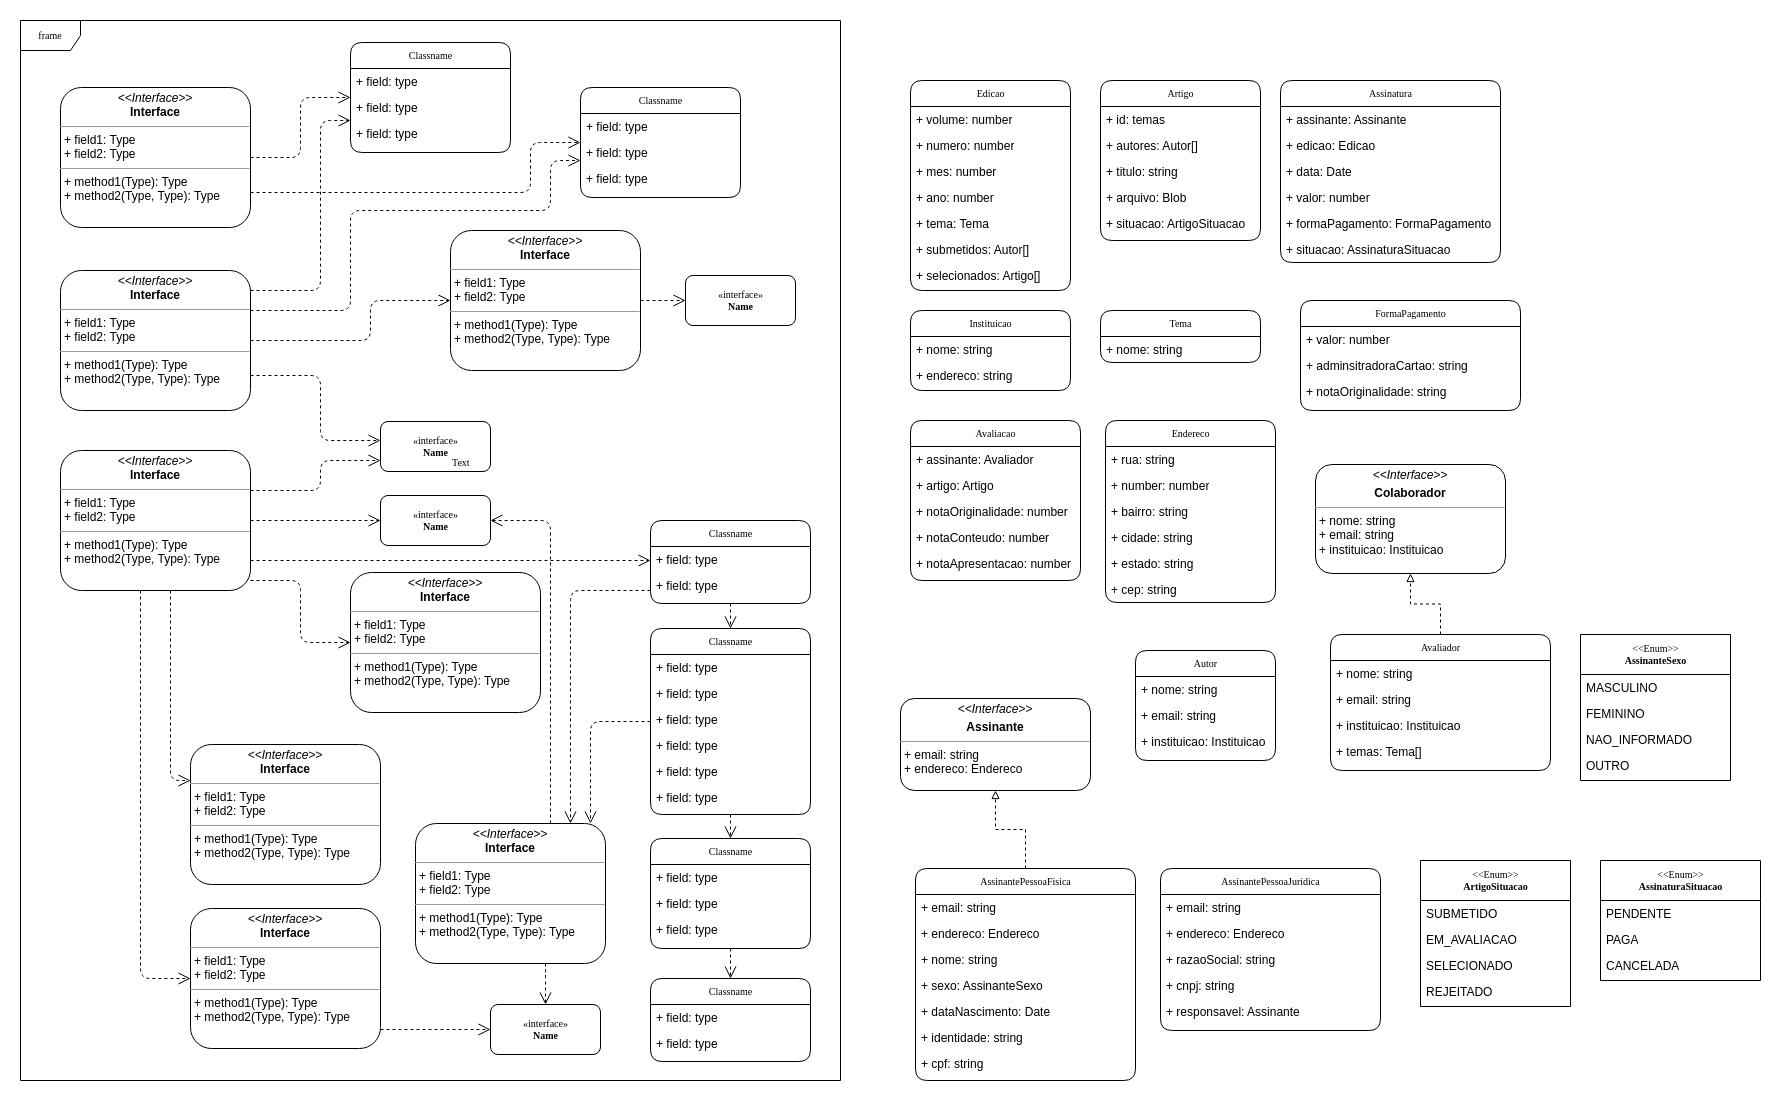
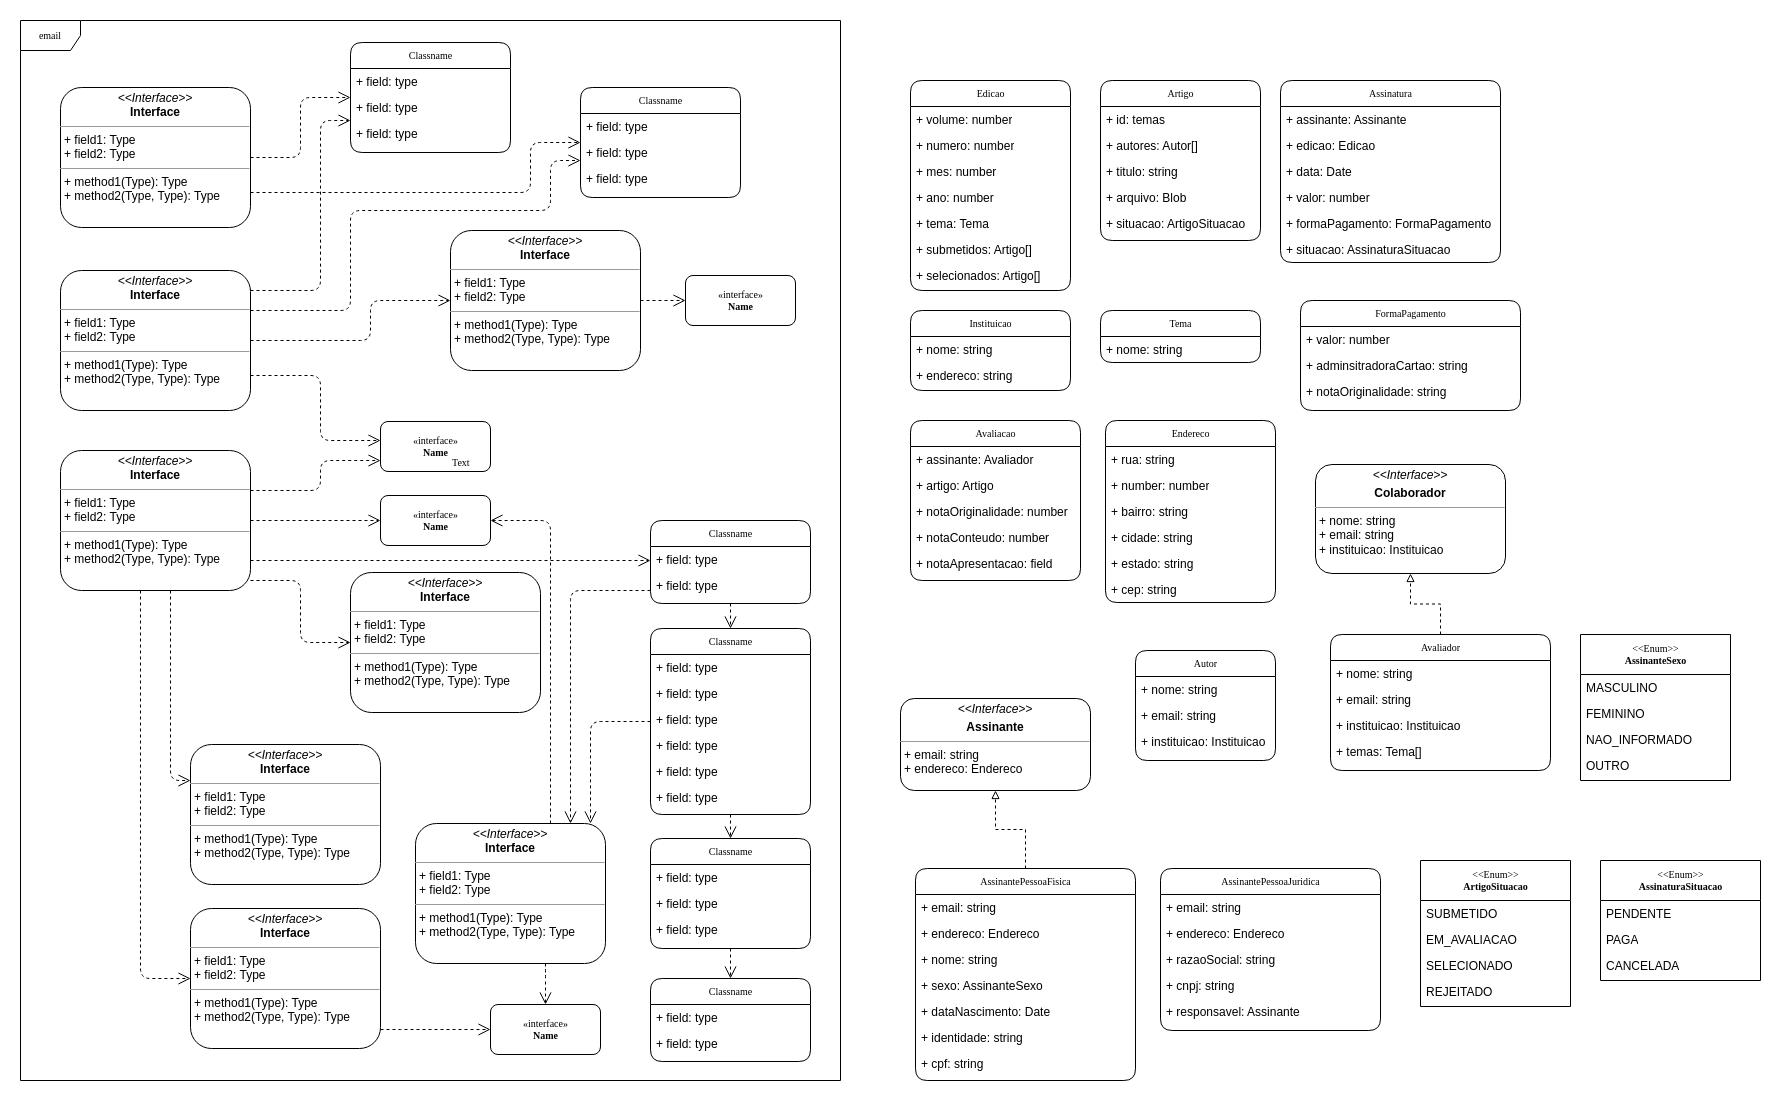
node "frame": label "frame" -> "email"
node "+ submetidos: Autor[]": label "+ submetidos: Autor[]" -> "+ submetidos: Artigo[]"
node "+ notaApresentacao: number": label "+ notaApresentacao: number" -> "+ notaApresentacao: field"
